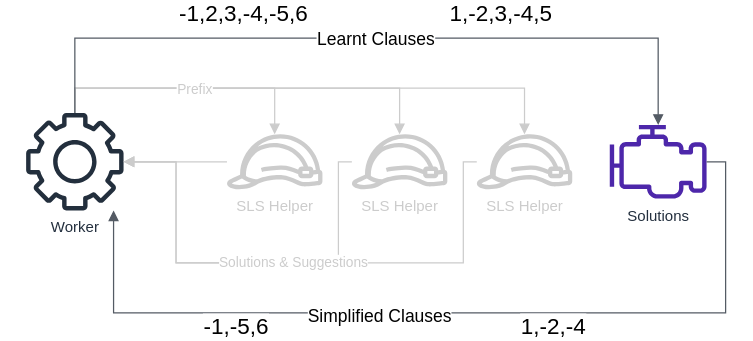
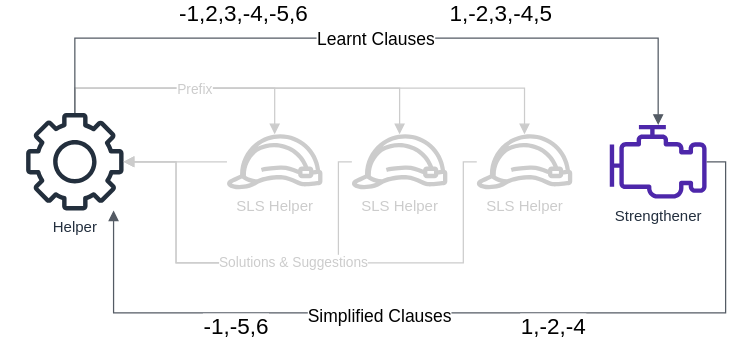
node "Solutions": label "Solutions" -> "Strengthener"
node "Worker": label "Worker" -> "Helper"
